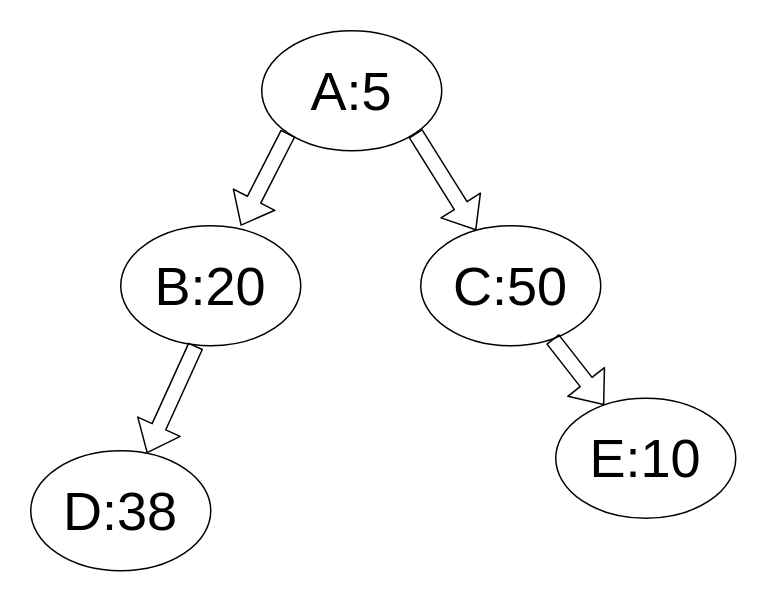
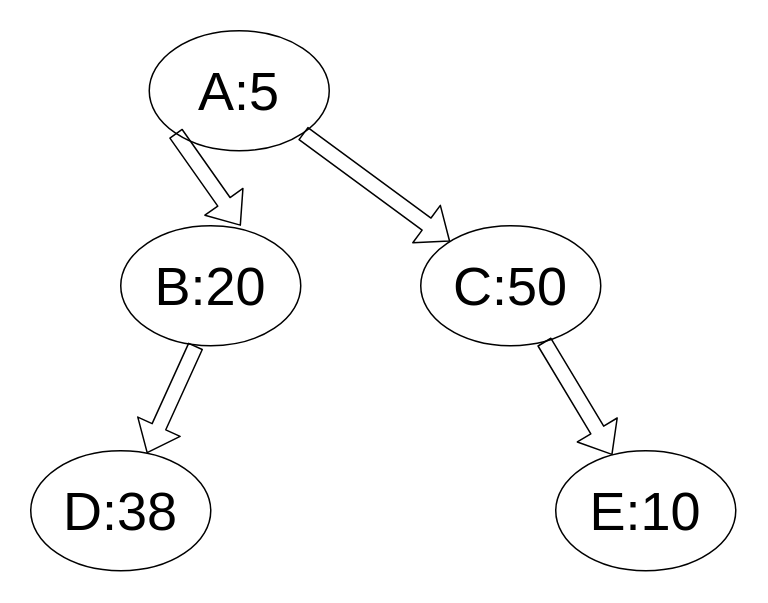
node "A:5": moved (352, 91) -> (239, 91)
node "E:10": moved (646, 458) -> (646, 511)
